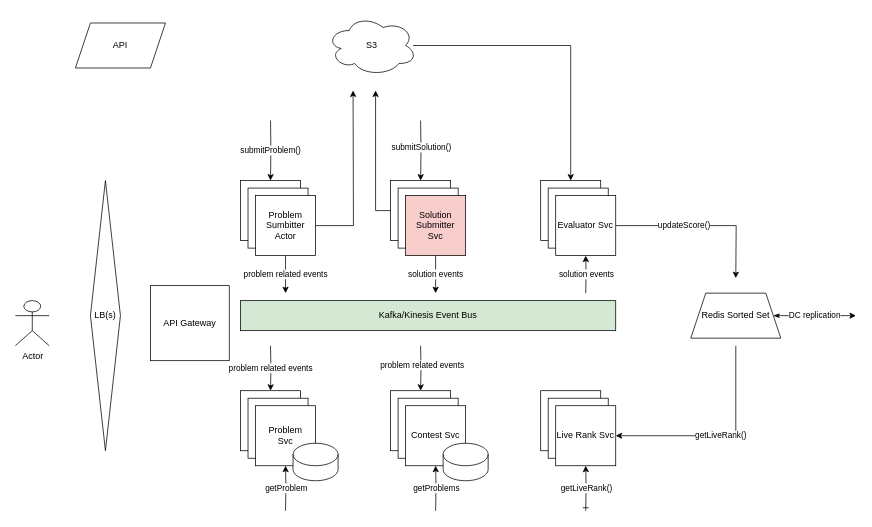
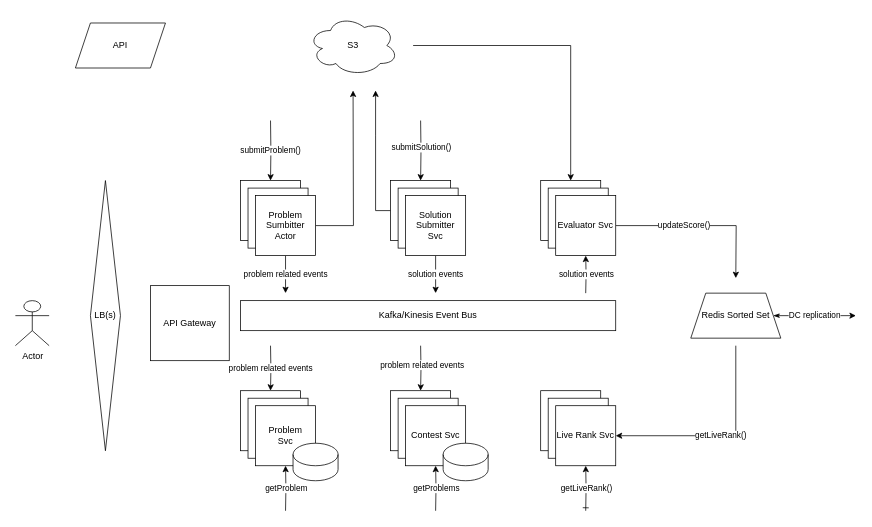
node "S3": moved (372, 45) -> (353, 45)
node "Solution Submitter Svc": fillcolor #f8cecc -> #ffffff
node "Kafka/Kinesis Event Bus": fillcolor #d5e8d4 -> #ffffff
